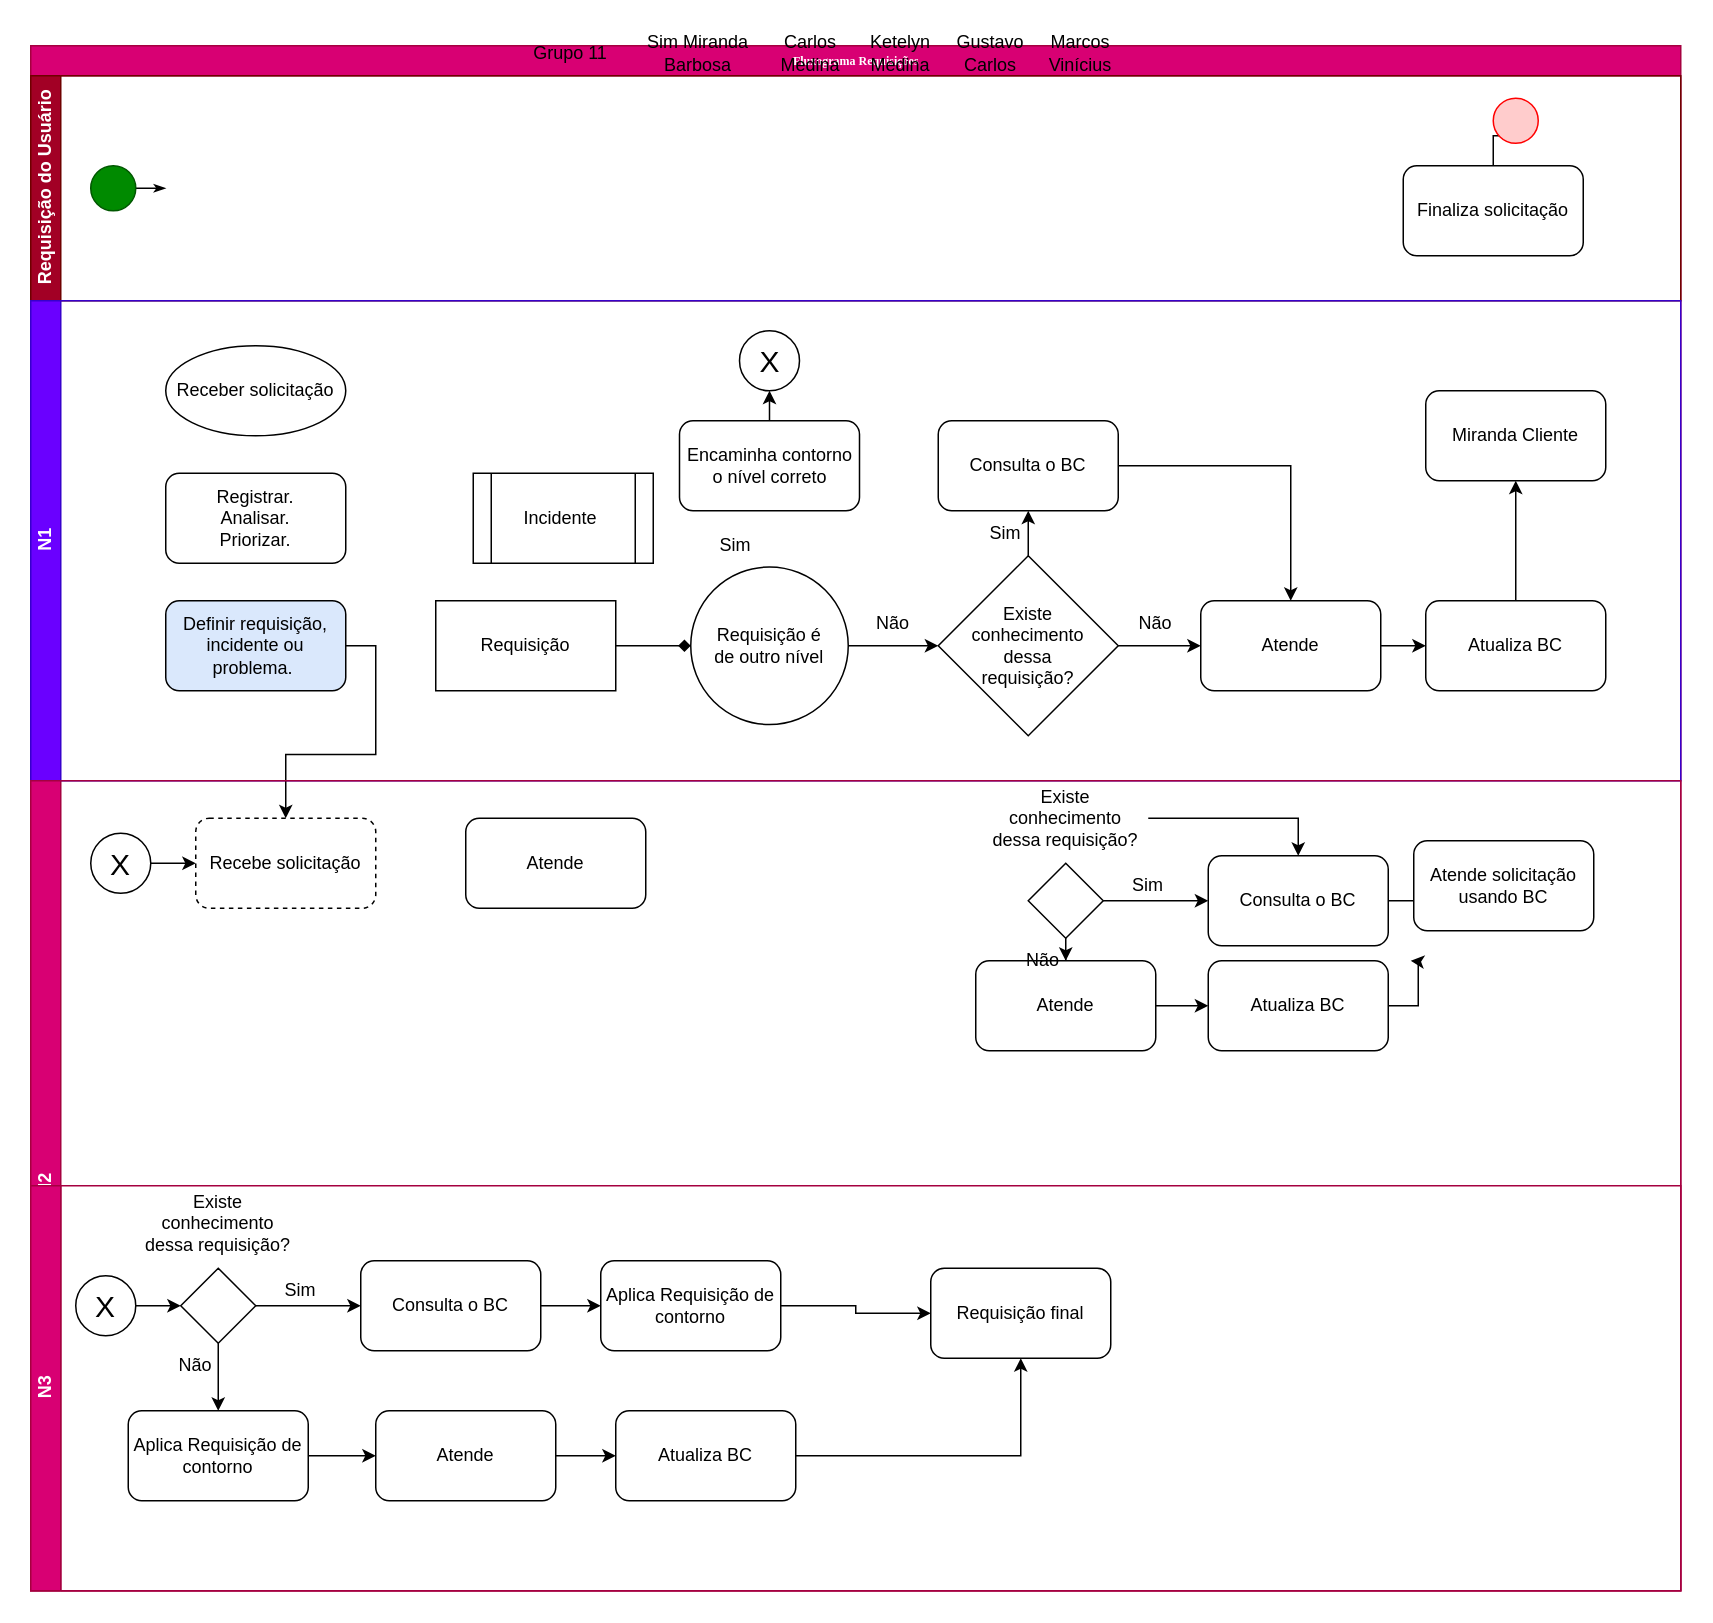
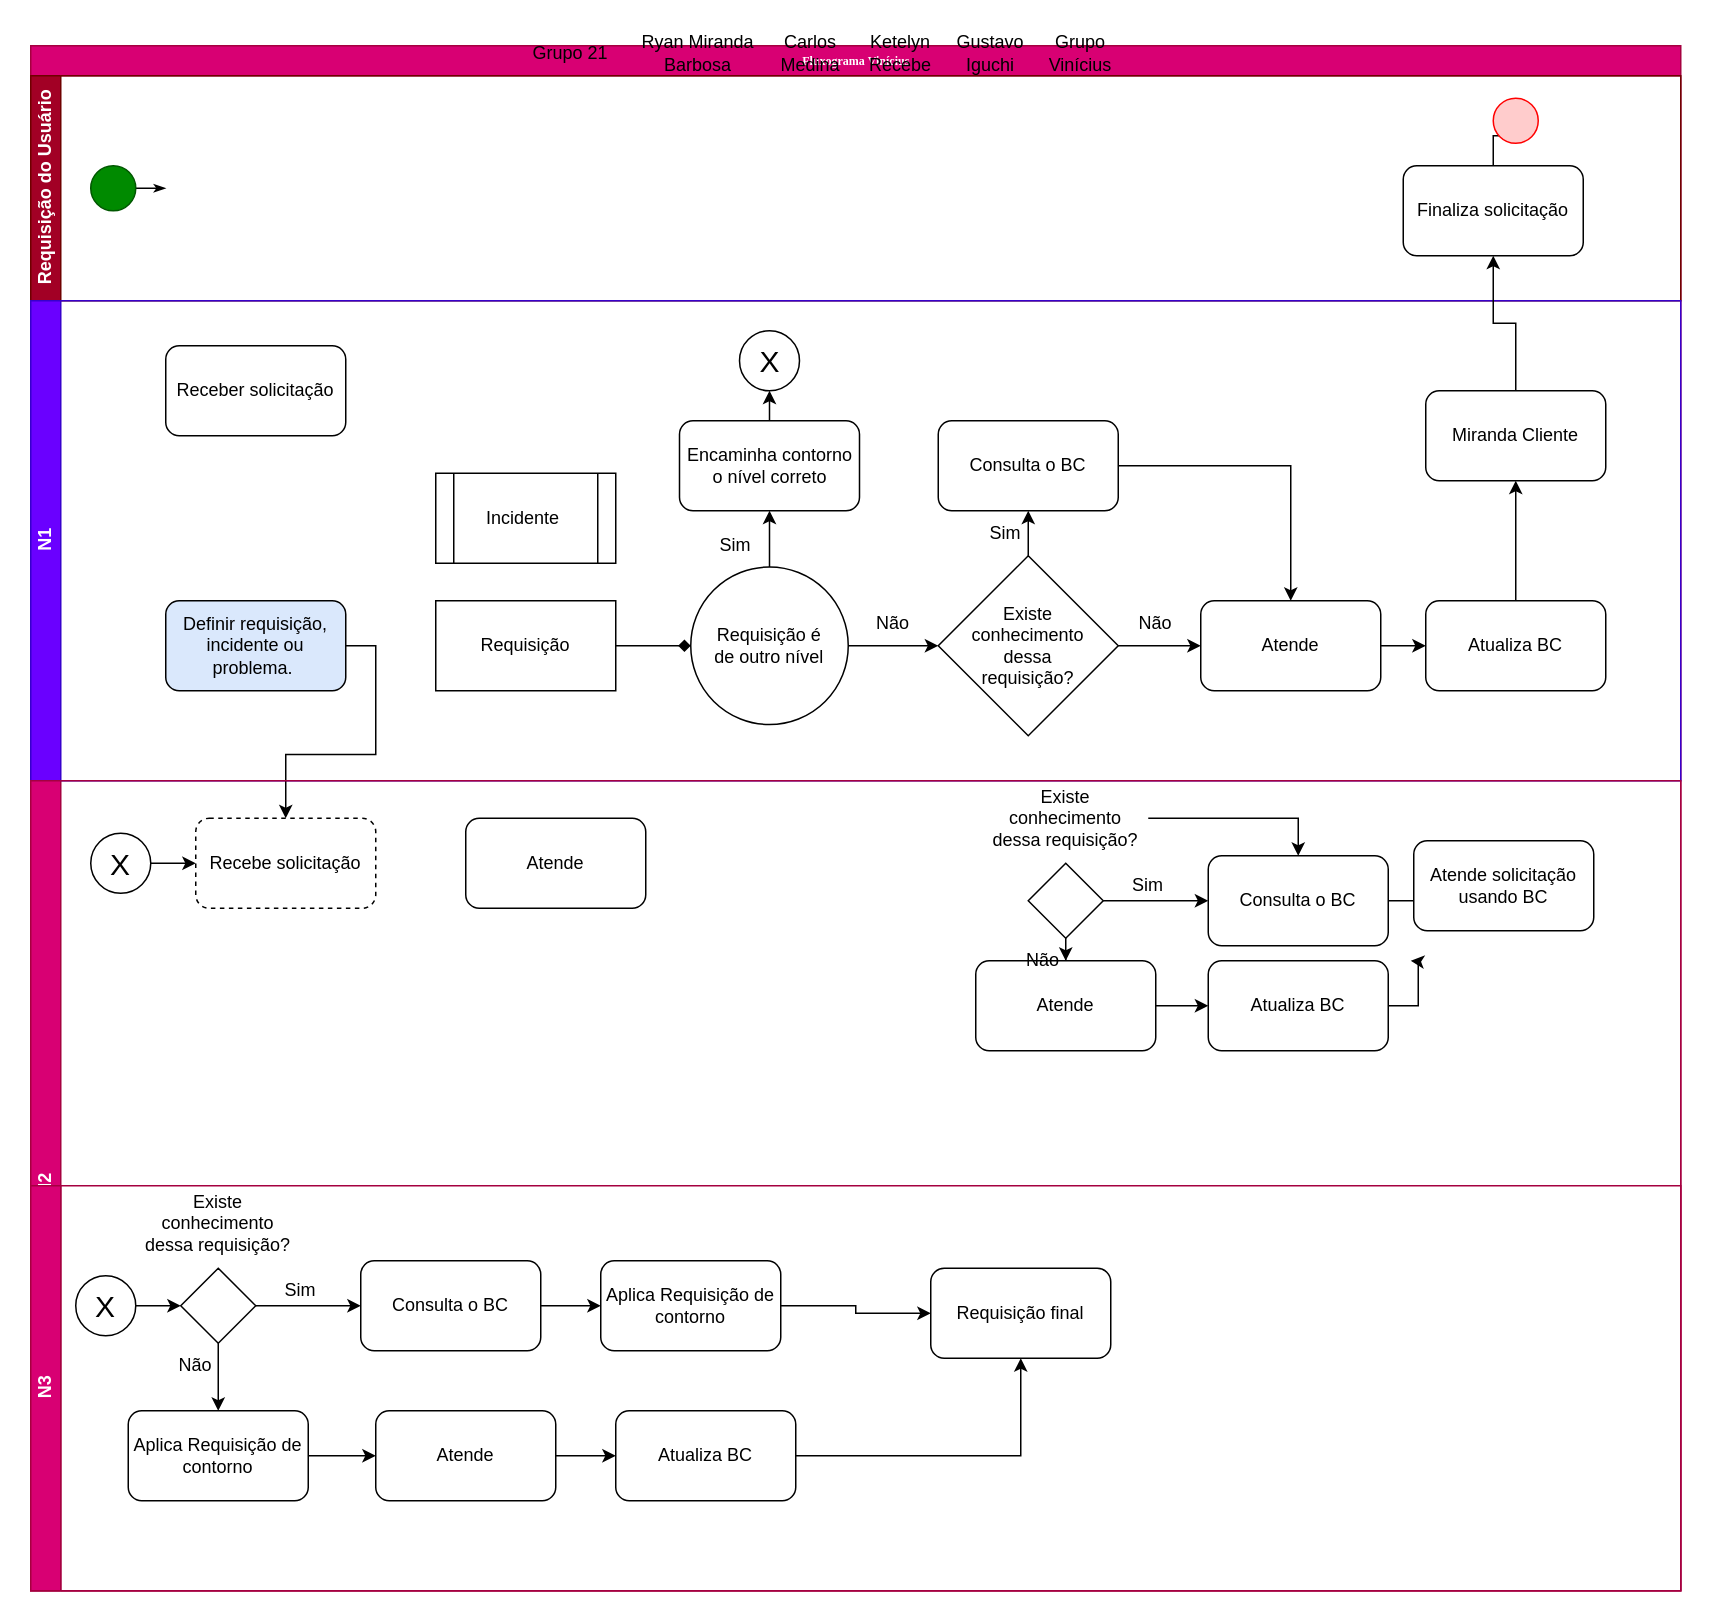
node "Grupo 11": label "Grupo 11" -> "Grupo 21"
node "Sim Miranda Barbosa": label "Sim Miranda Barbosa" -> "Ryan Miranda Barbosa"
node "Ketelyn Medina": label "Ketelyn Medina" -> "Ketelyn Recebe"
node "Gustavo Carlos": label "Gustavo Carlos" -> "Gustavo Iguchi"
node "Marcos Vinícius": label "Marcos Vinícius" -> "Grupo Vinícius"
node "Fluxograma Requisições": label "Fluxograma Requisições" -> "Fluxograma Vinícius"
edge "Miranda Cliente" -> "Finaliza solicitação": added
node "Receber solicitação": shape ellipse -> rounded rectangle
node "Registrar. Analisar. Priorizar.": removed
node "Incidente": moved (563, 518) -> (526, 518)
edge "Requisição é de outro nível" -> "Encaminha contorno o nível correto": added
